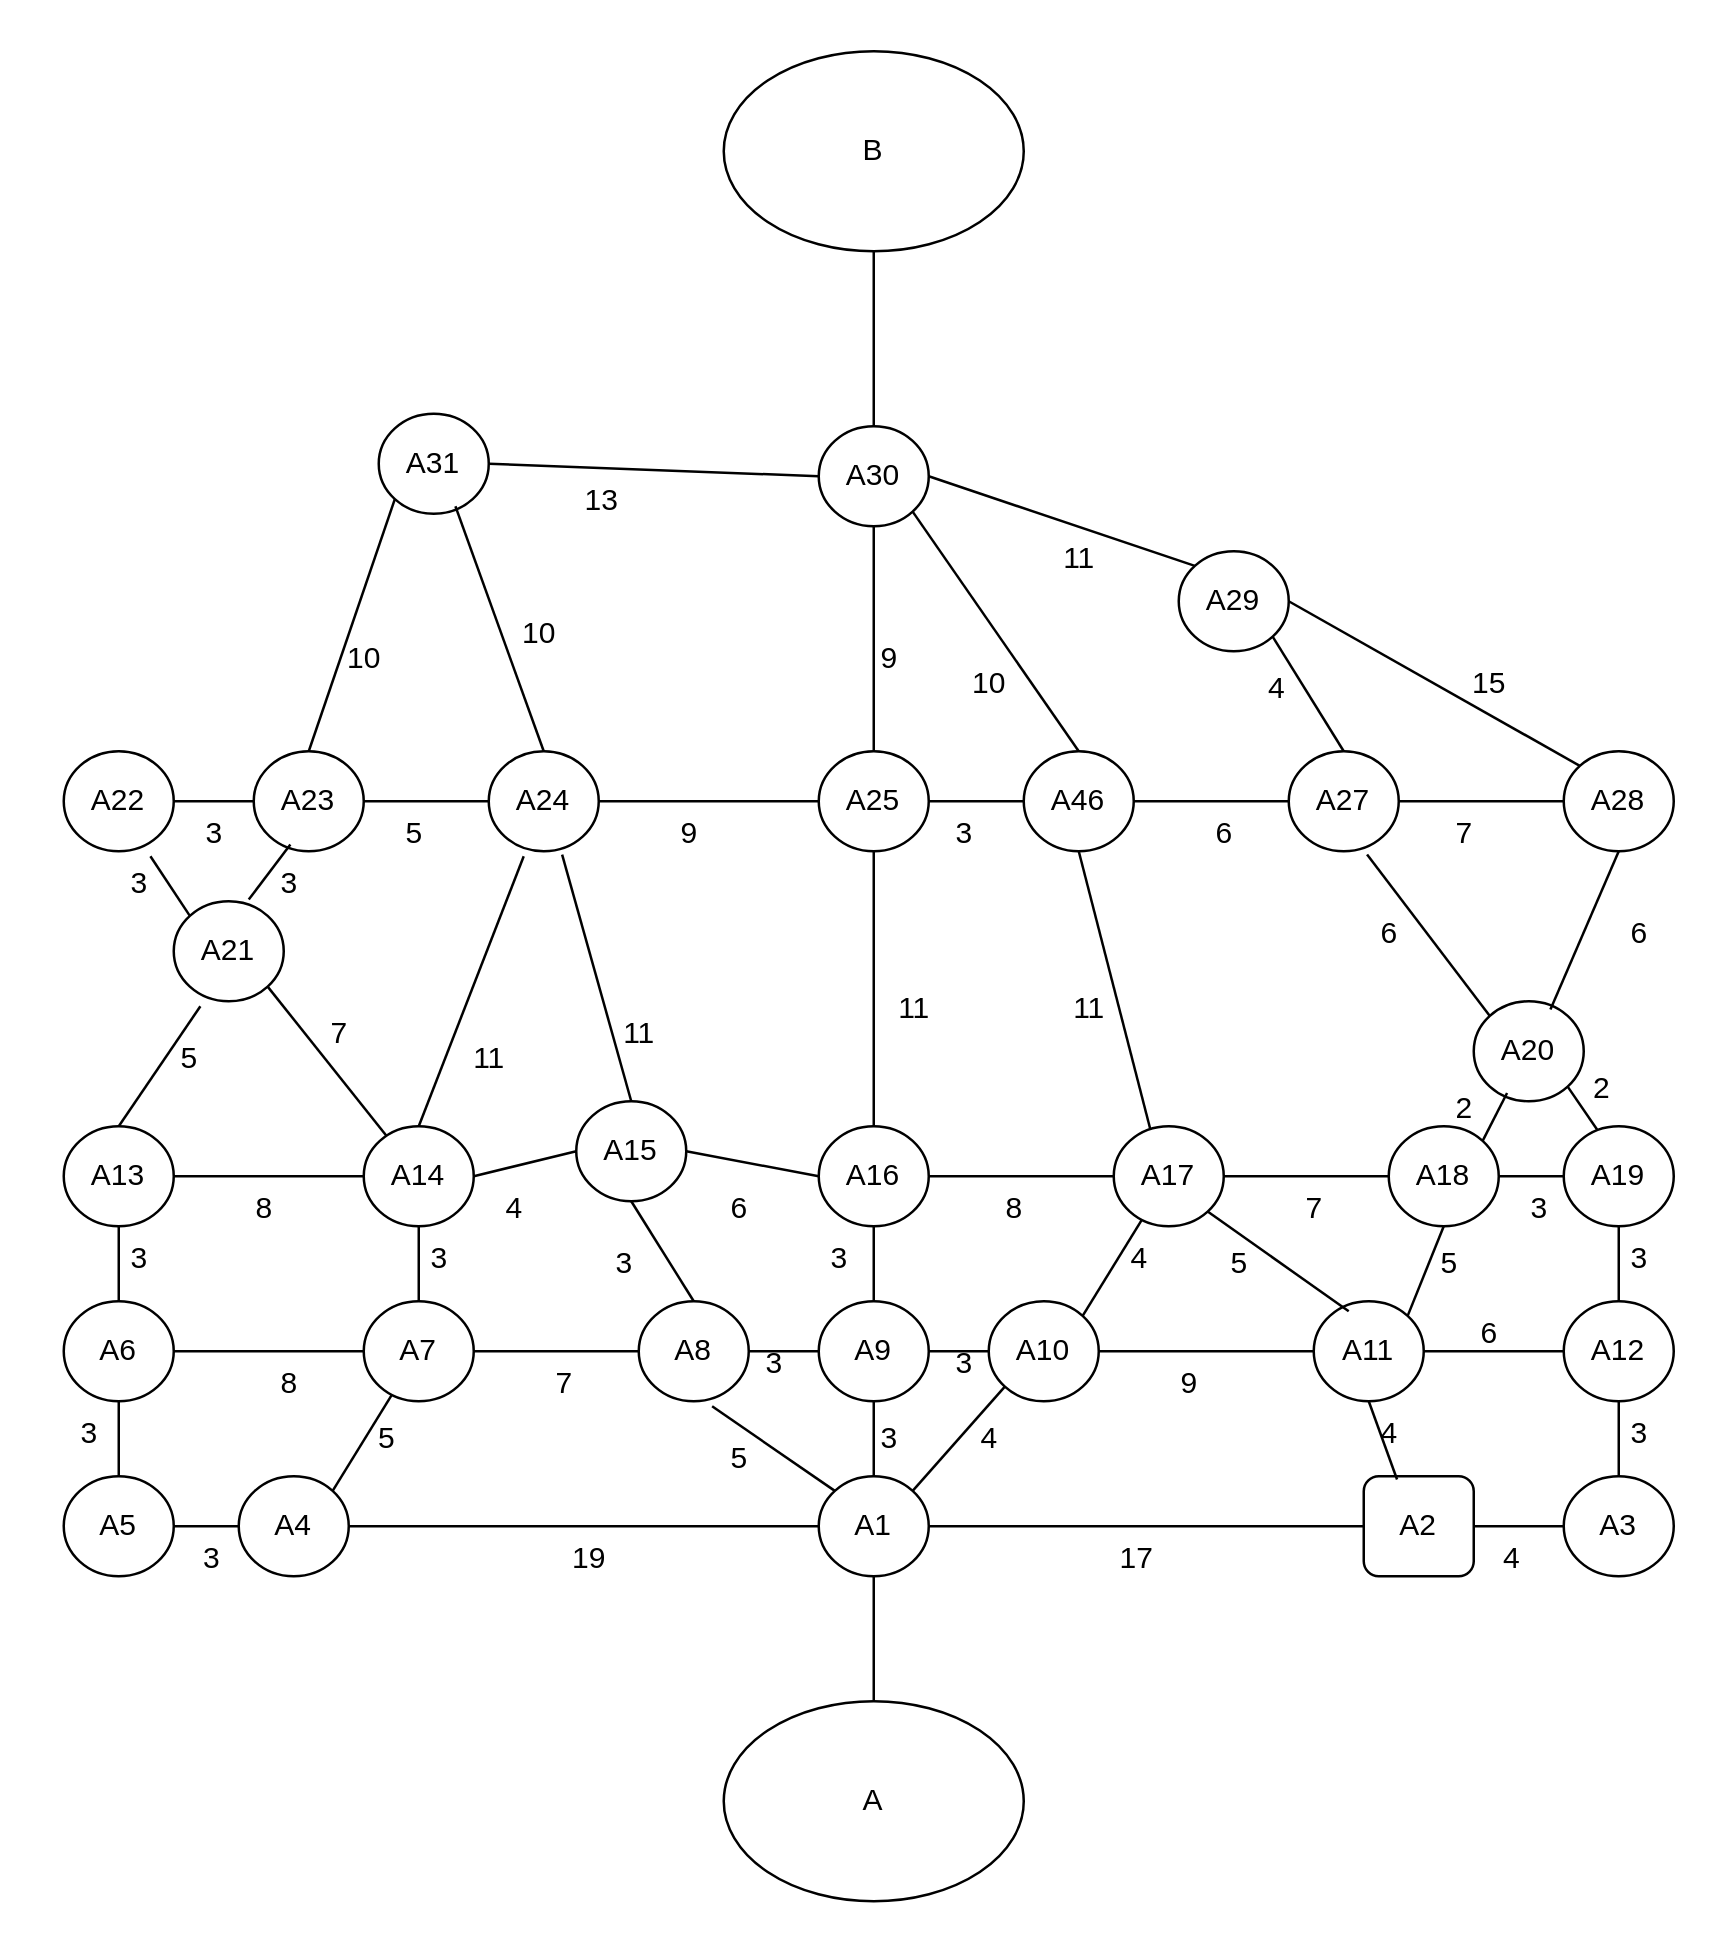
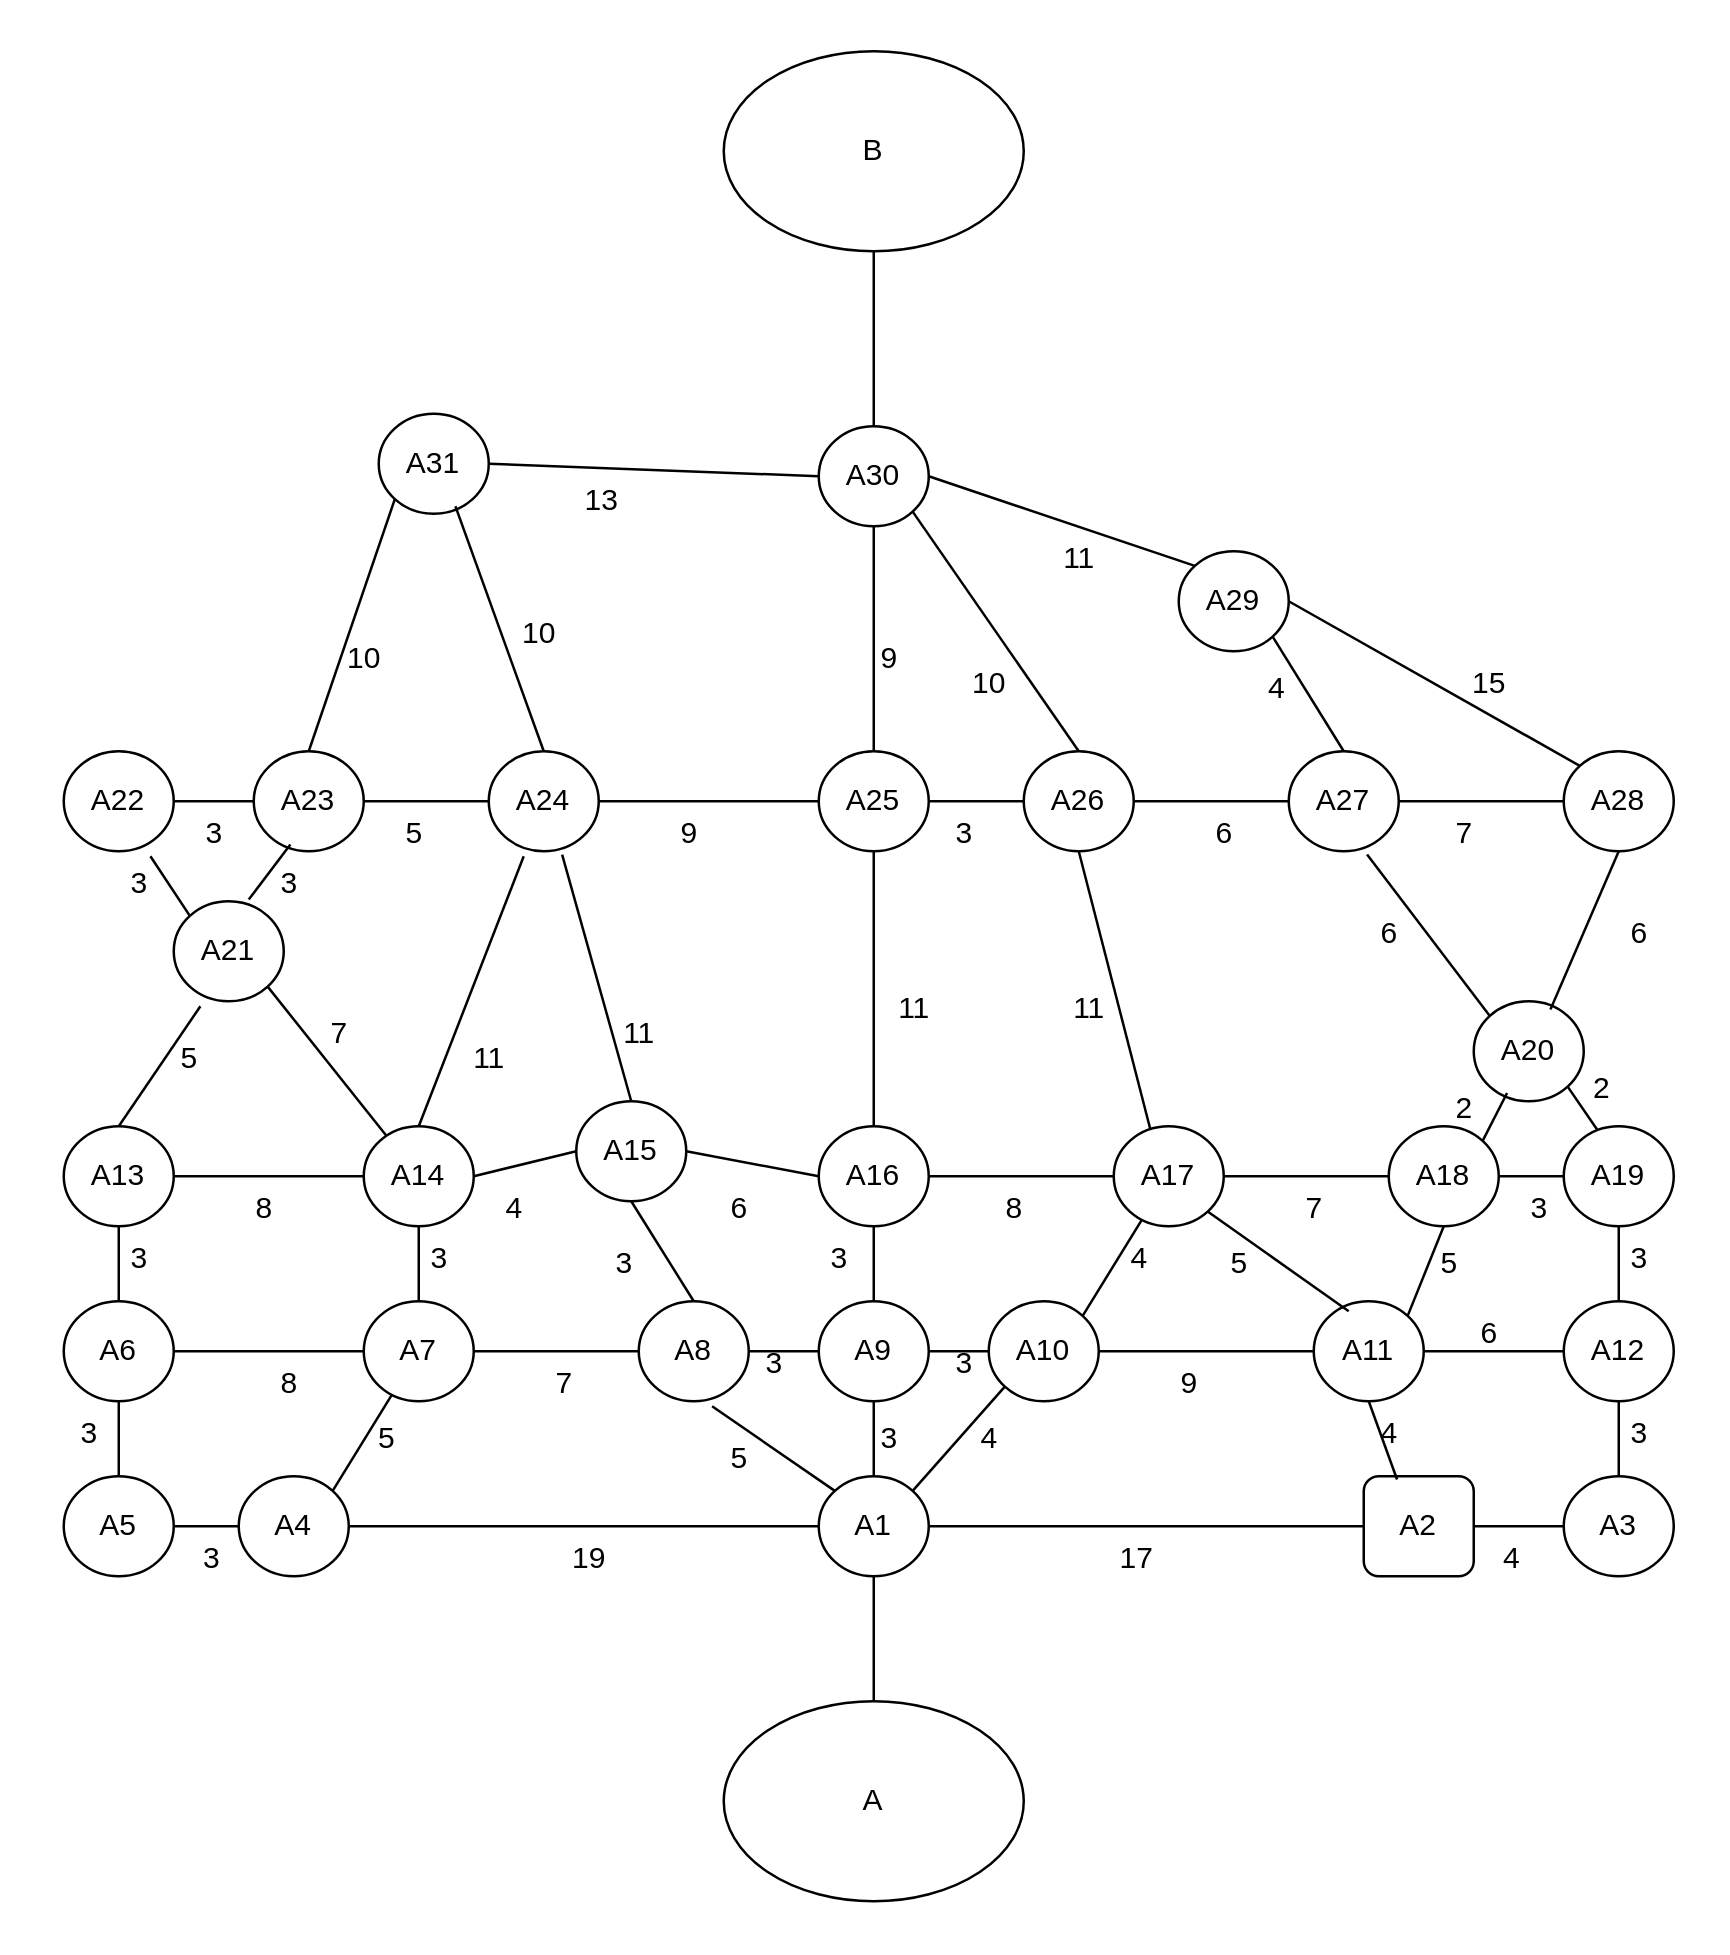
node "A46": label "A46" -> "A26"
